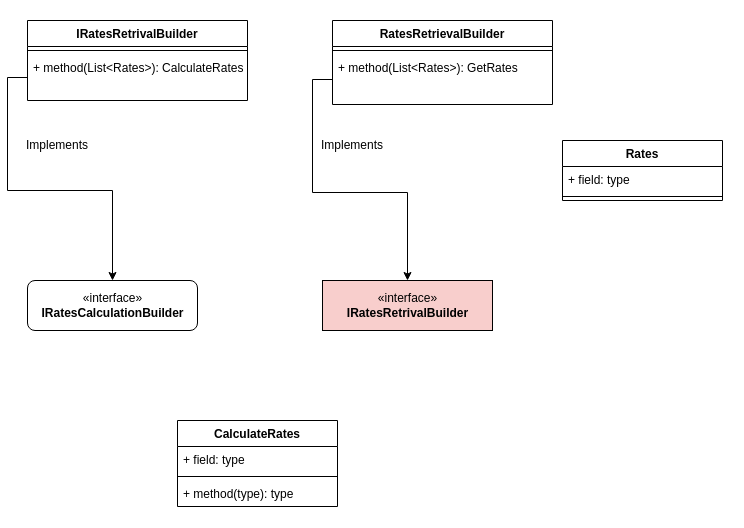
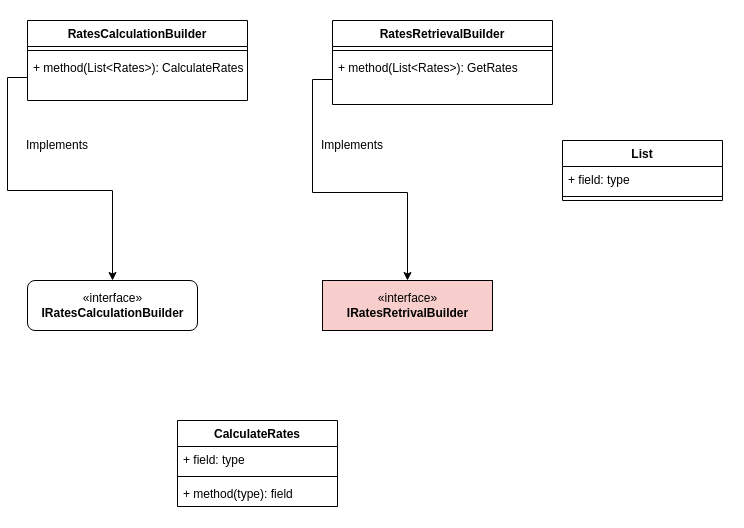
node "IRatesRetrivalBuilder": label "IRatesRetrivalBuilder" -> "RatesCalculationBuilder"
node "Rates": label "Rates" -> "List"
node "+ method(type): type": label "+ method(type): type" -> "+ method(type): field"
